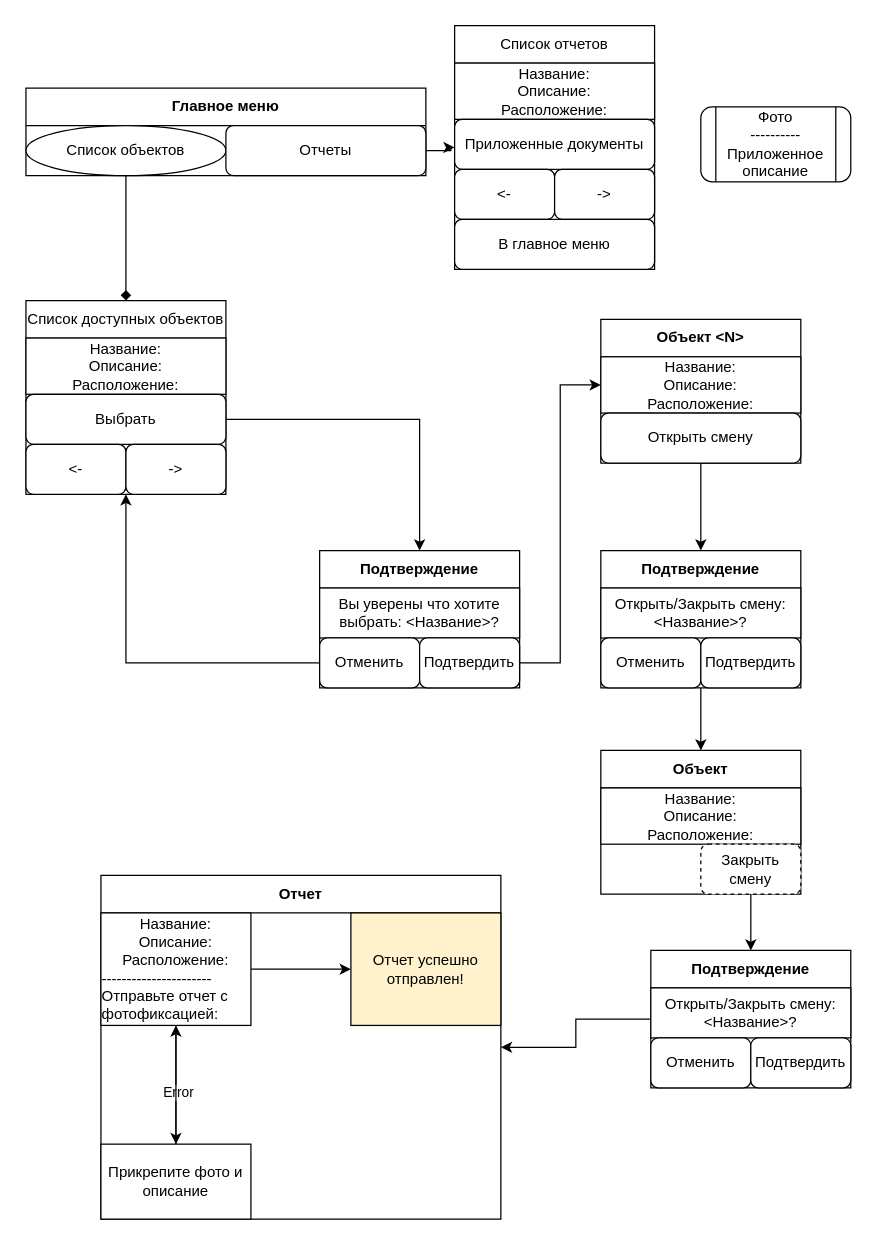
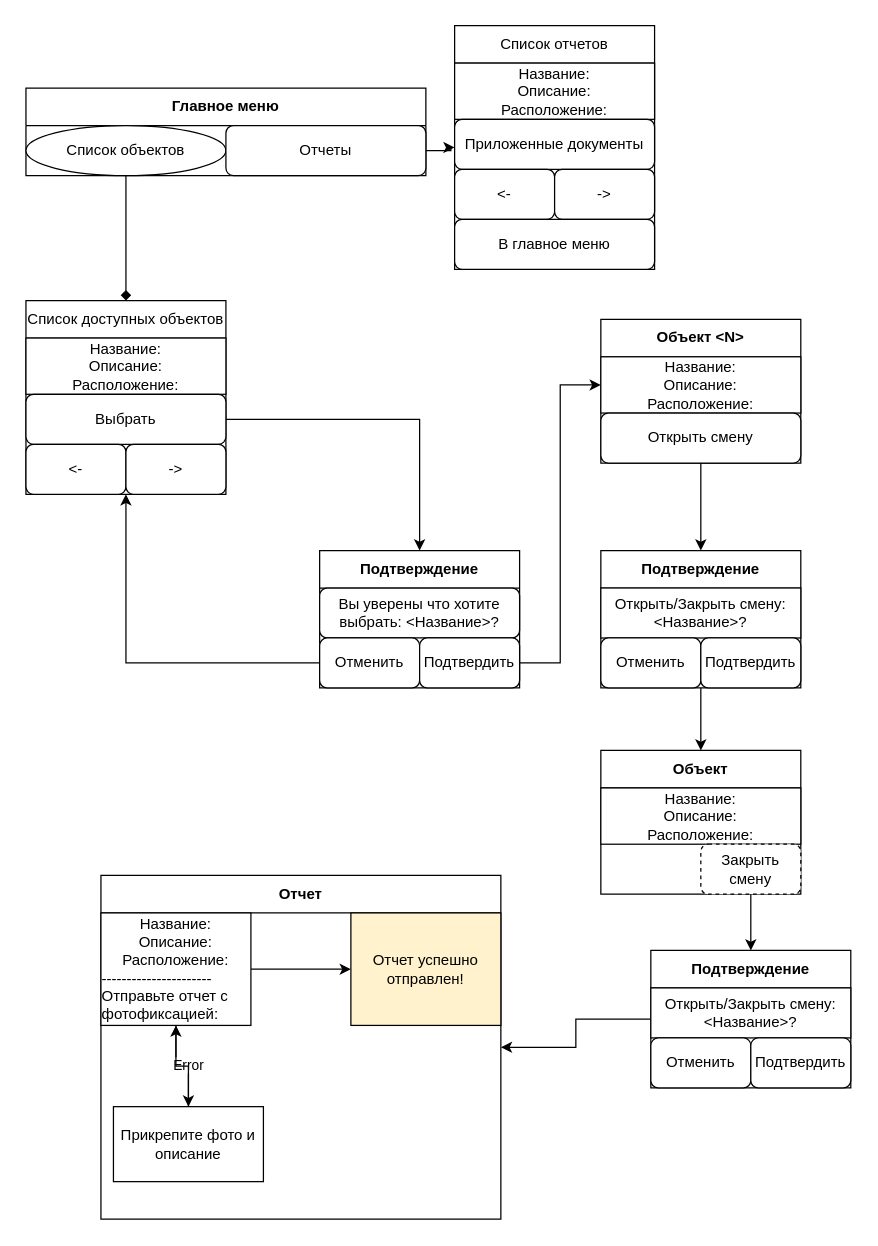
node "Фото ---------- Приложенное описание": removed
node "Вы уверены что хотите выбрать: <Название>?": shape rectangle -> rounded rectangle
node "Прикрепите фото и описание": moved (176, 1182) -> (188, 1144)
